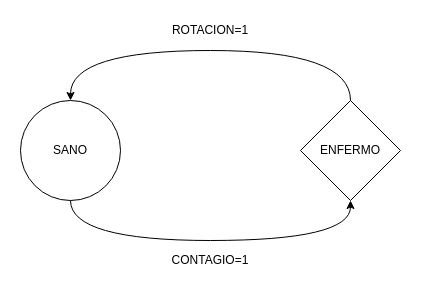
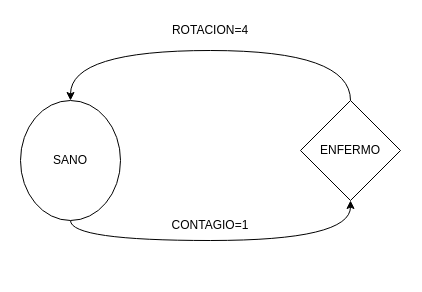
node "ROTACION=1": label "ROTACION=1" -> "ROTACION=4"
node "SANO": size 100x100 -> 100x120
node "CONTAGIO=1": moved (211, 261) -> (211, 226)
